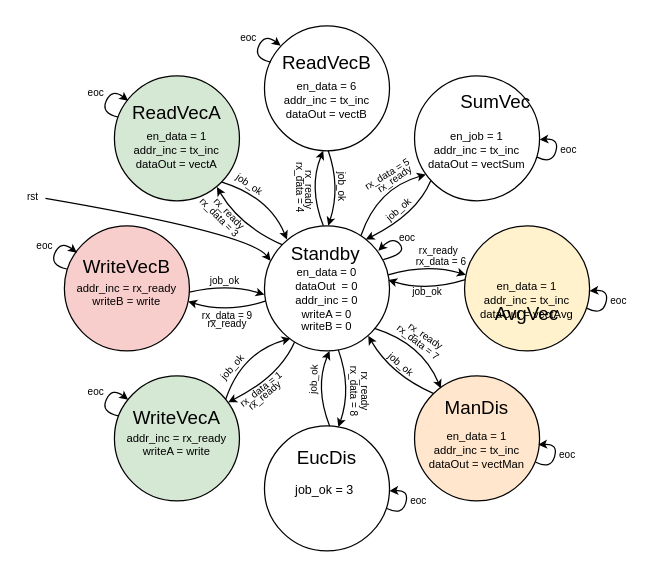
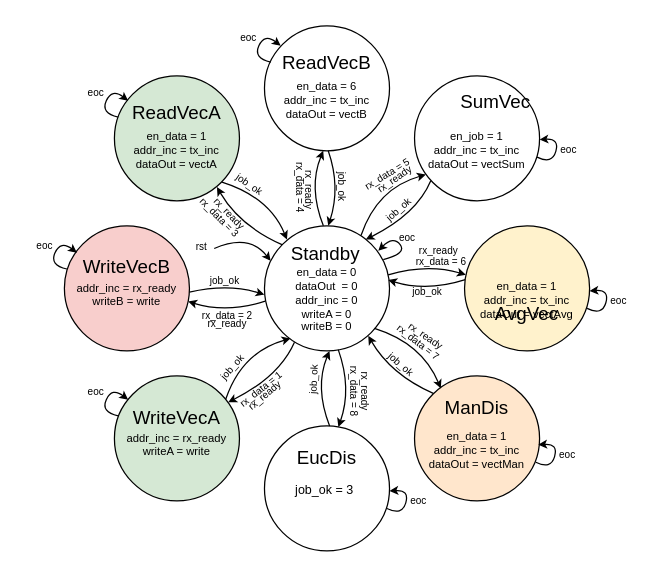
node "rst": moved (33, 197) -> (202, 247)
node "rx_data = 9": label "rx_data = 9" -> "rx_data = 2"
